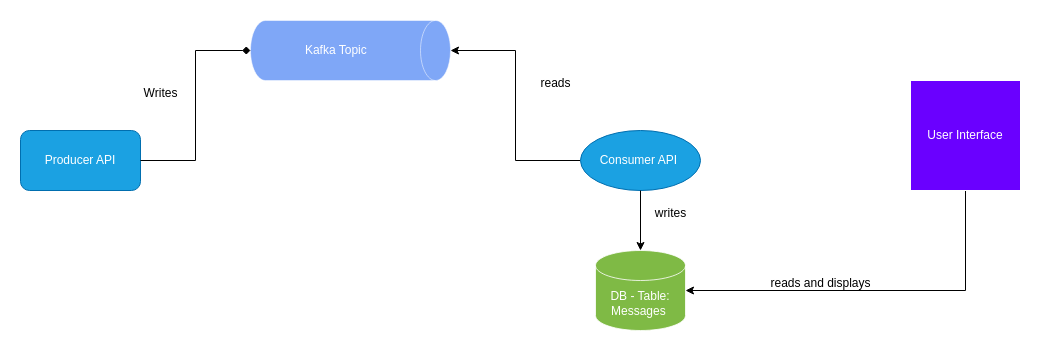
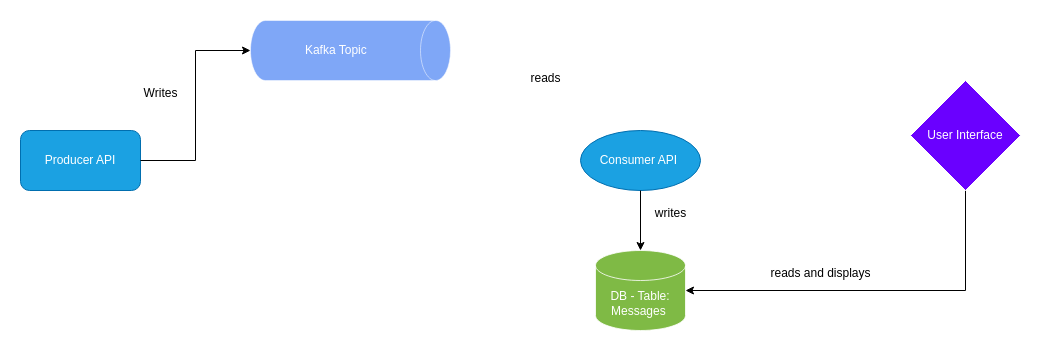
edge "Producer API" -> "Kafka Topic": arrowhead diamond -> classic
node "reads": moved (556, 84) -> (546, 79)
edge "Consumer API" -> "Kafka Topic": removed
node "User Interface": shape rectangle -> diamond
node "reads and displays": moved (821, 284) -> (821, 274)
